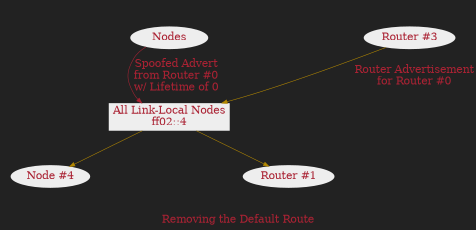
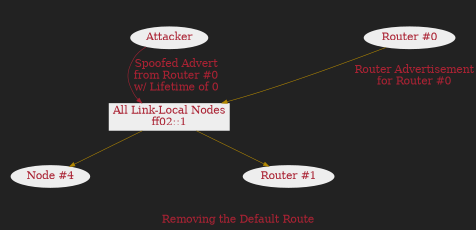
node "Nodes": label "Nodes" -> "Attacker"
node "Router #3": label "Router #3" -> "Router #0"
node "All Link-Local Nodes ff02::4": label "All Link-Local Nodes ff02::4" -> "All Link-Local Nodes ff02::1"
